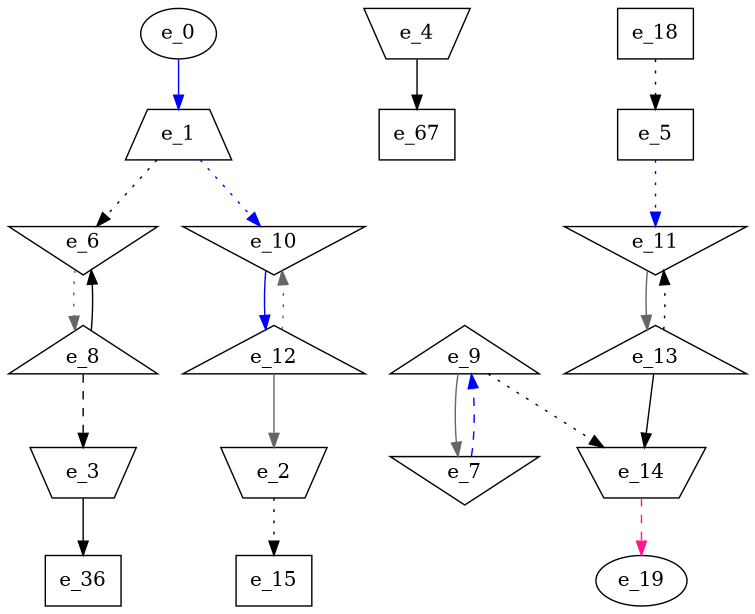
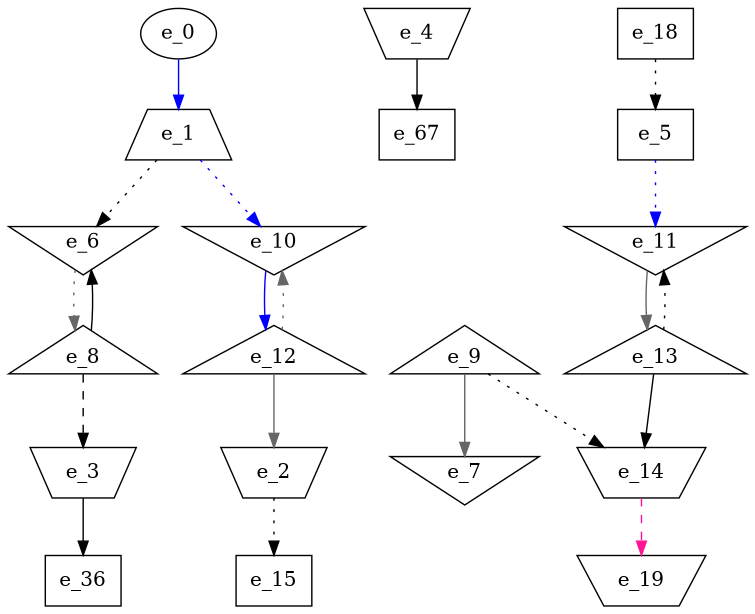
edge "e_7" -> "e_9": removed
node "e_19": shape ellipse -> invtrapezium
